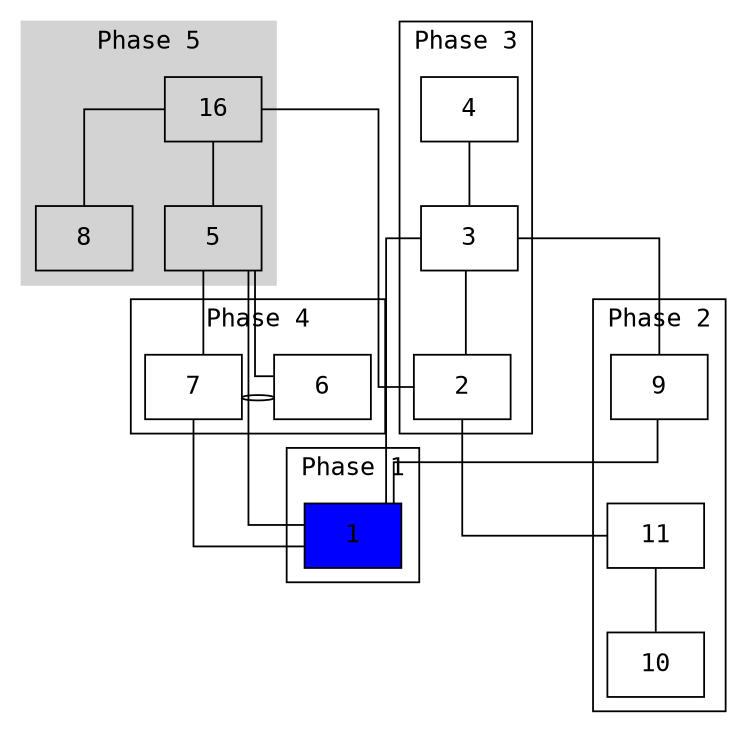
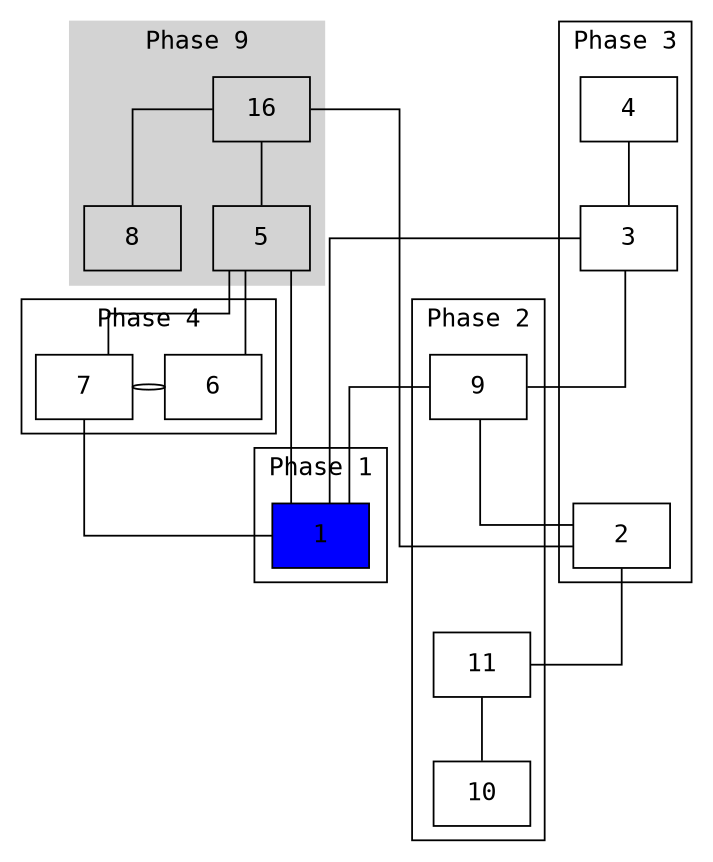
cluster "Phase 5": label "Phase 5" -> "Phase 9"
edge "3" -- "2": now "9" -- "2"
